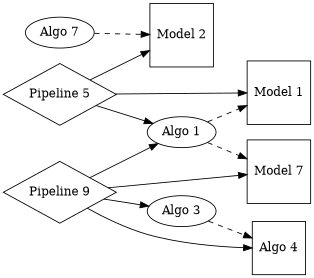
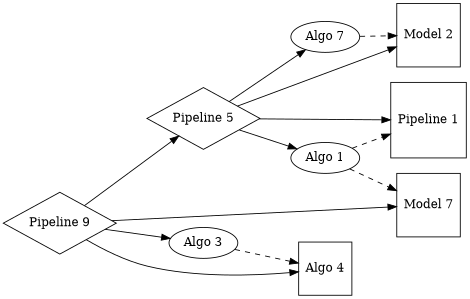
edge "Pipeline 5" -> "Algo 7": added
node "Model 1": label "Model 1" -> "Pipeline 1"
edge "Pipeline 9" -> "Algo 1": now "Pipeline 9" -> "Pipeline 5"
